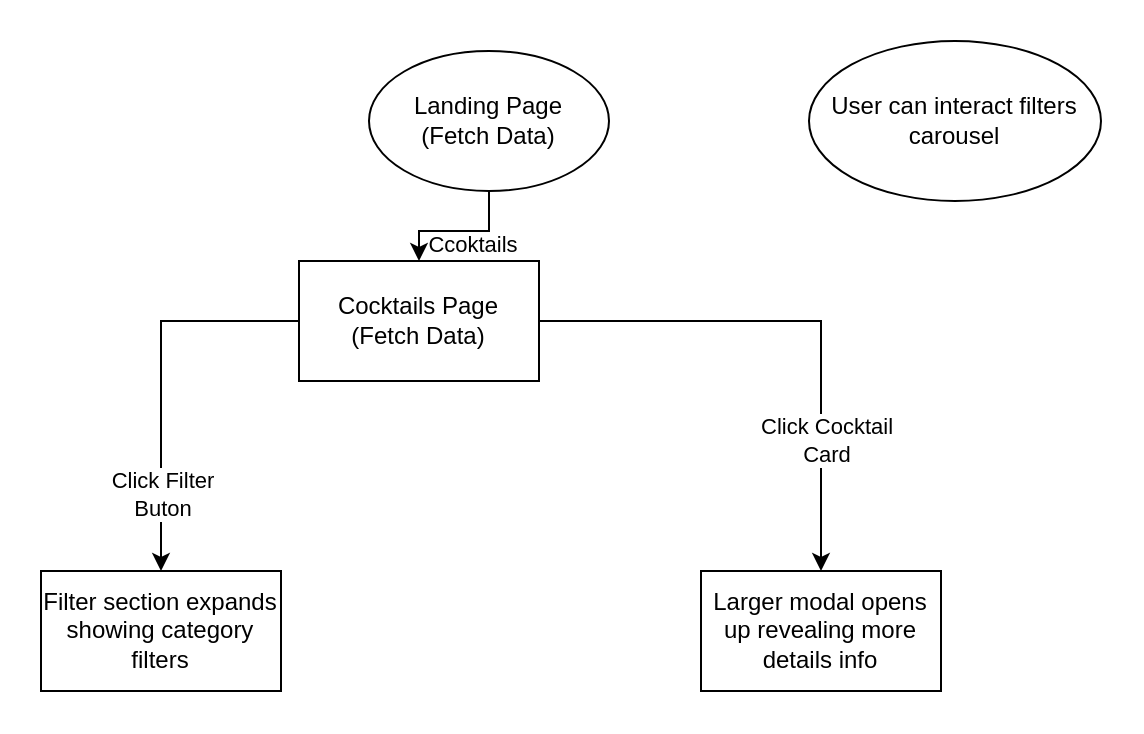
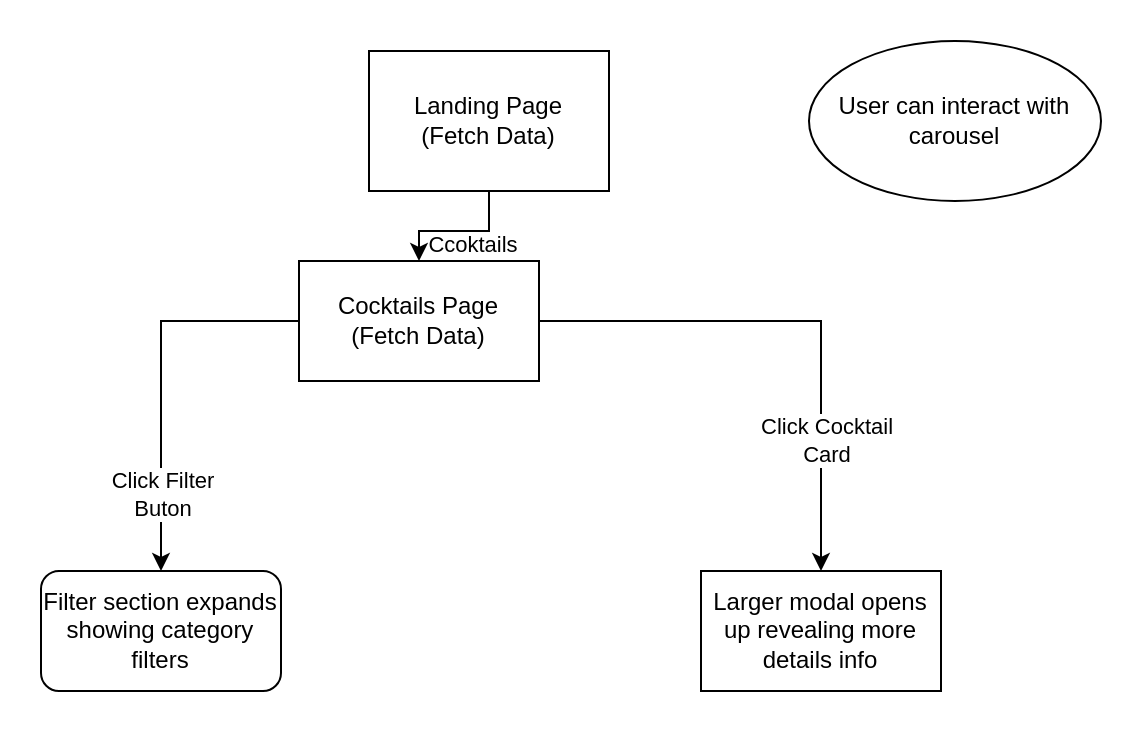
node "Landing Page (Fetch Data)": shape ellipse -> rectangle
node "User can interact filters carousel": label "User can interact filters carousel" -> "User can interact with carousel"
node "Filter section expands showing category filters": shape rectangle -> rounded rectangle
